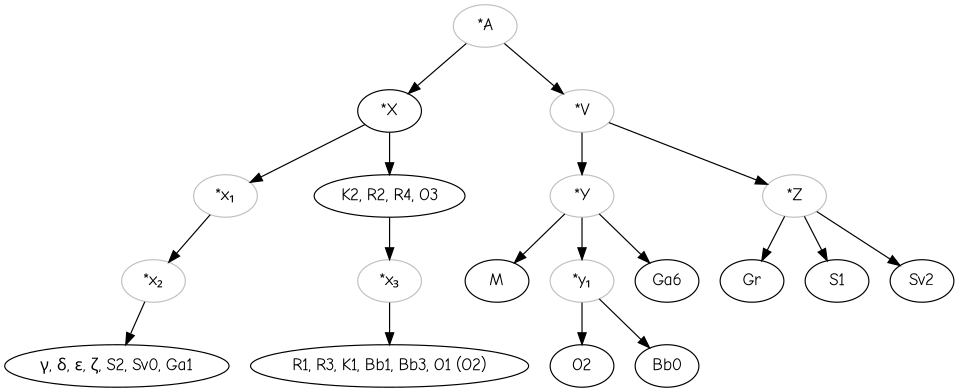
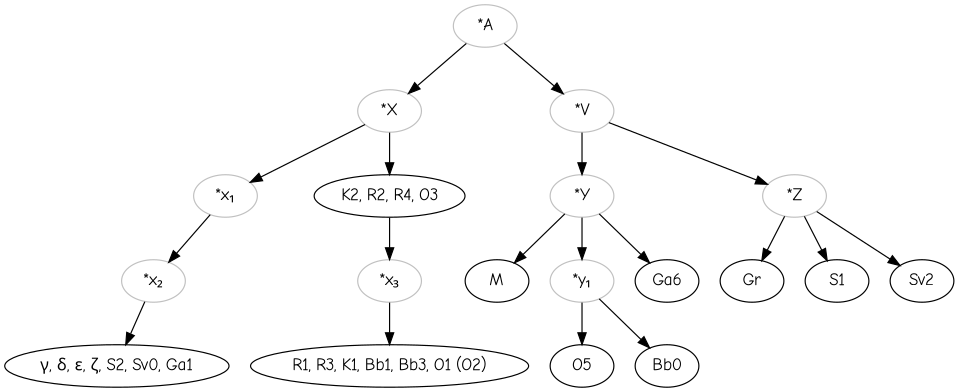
node "*X": color black -> grey
node "O2": label "O2" -> "O5"
